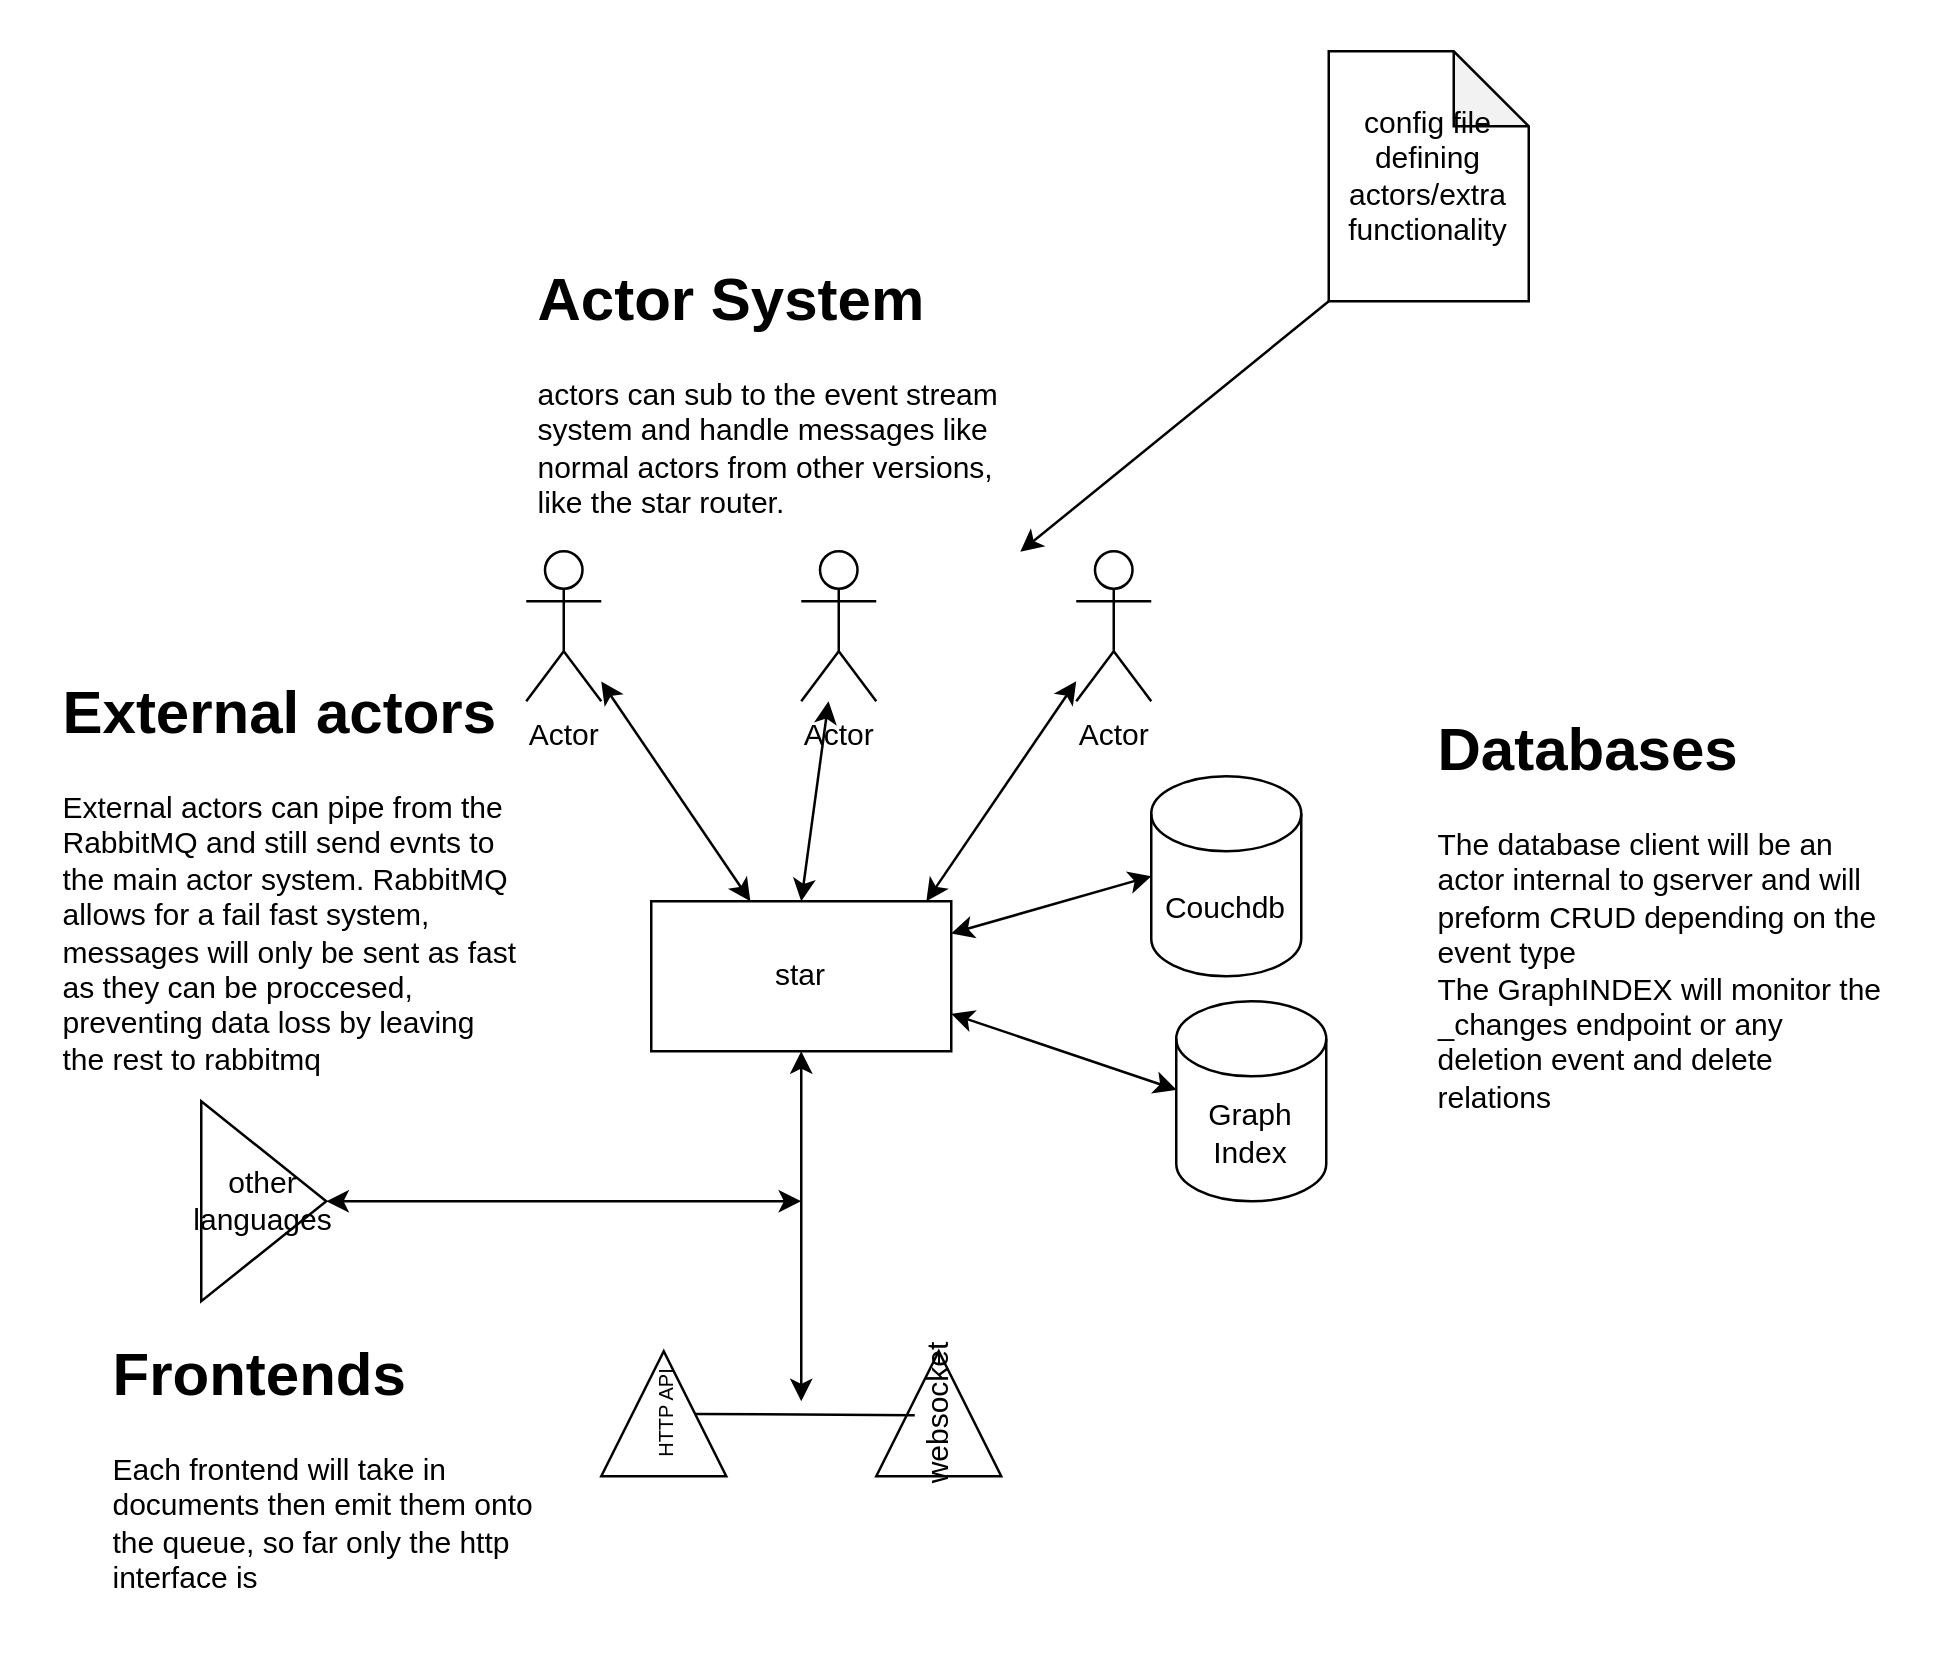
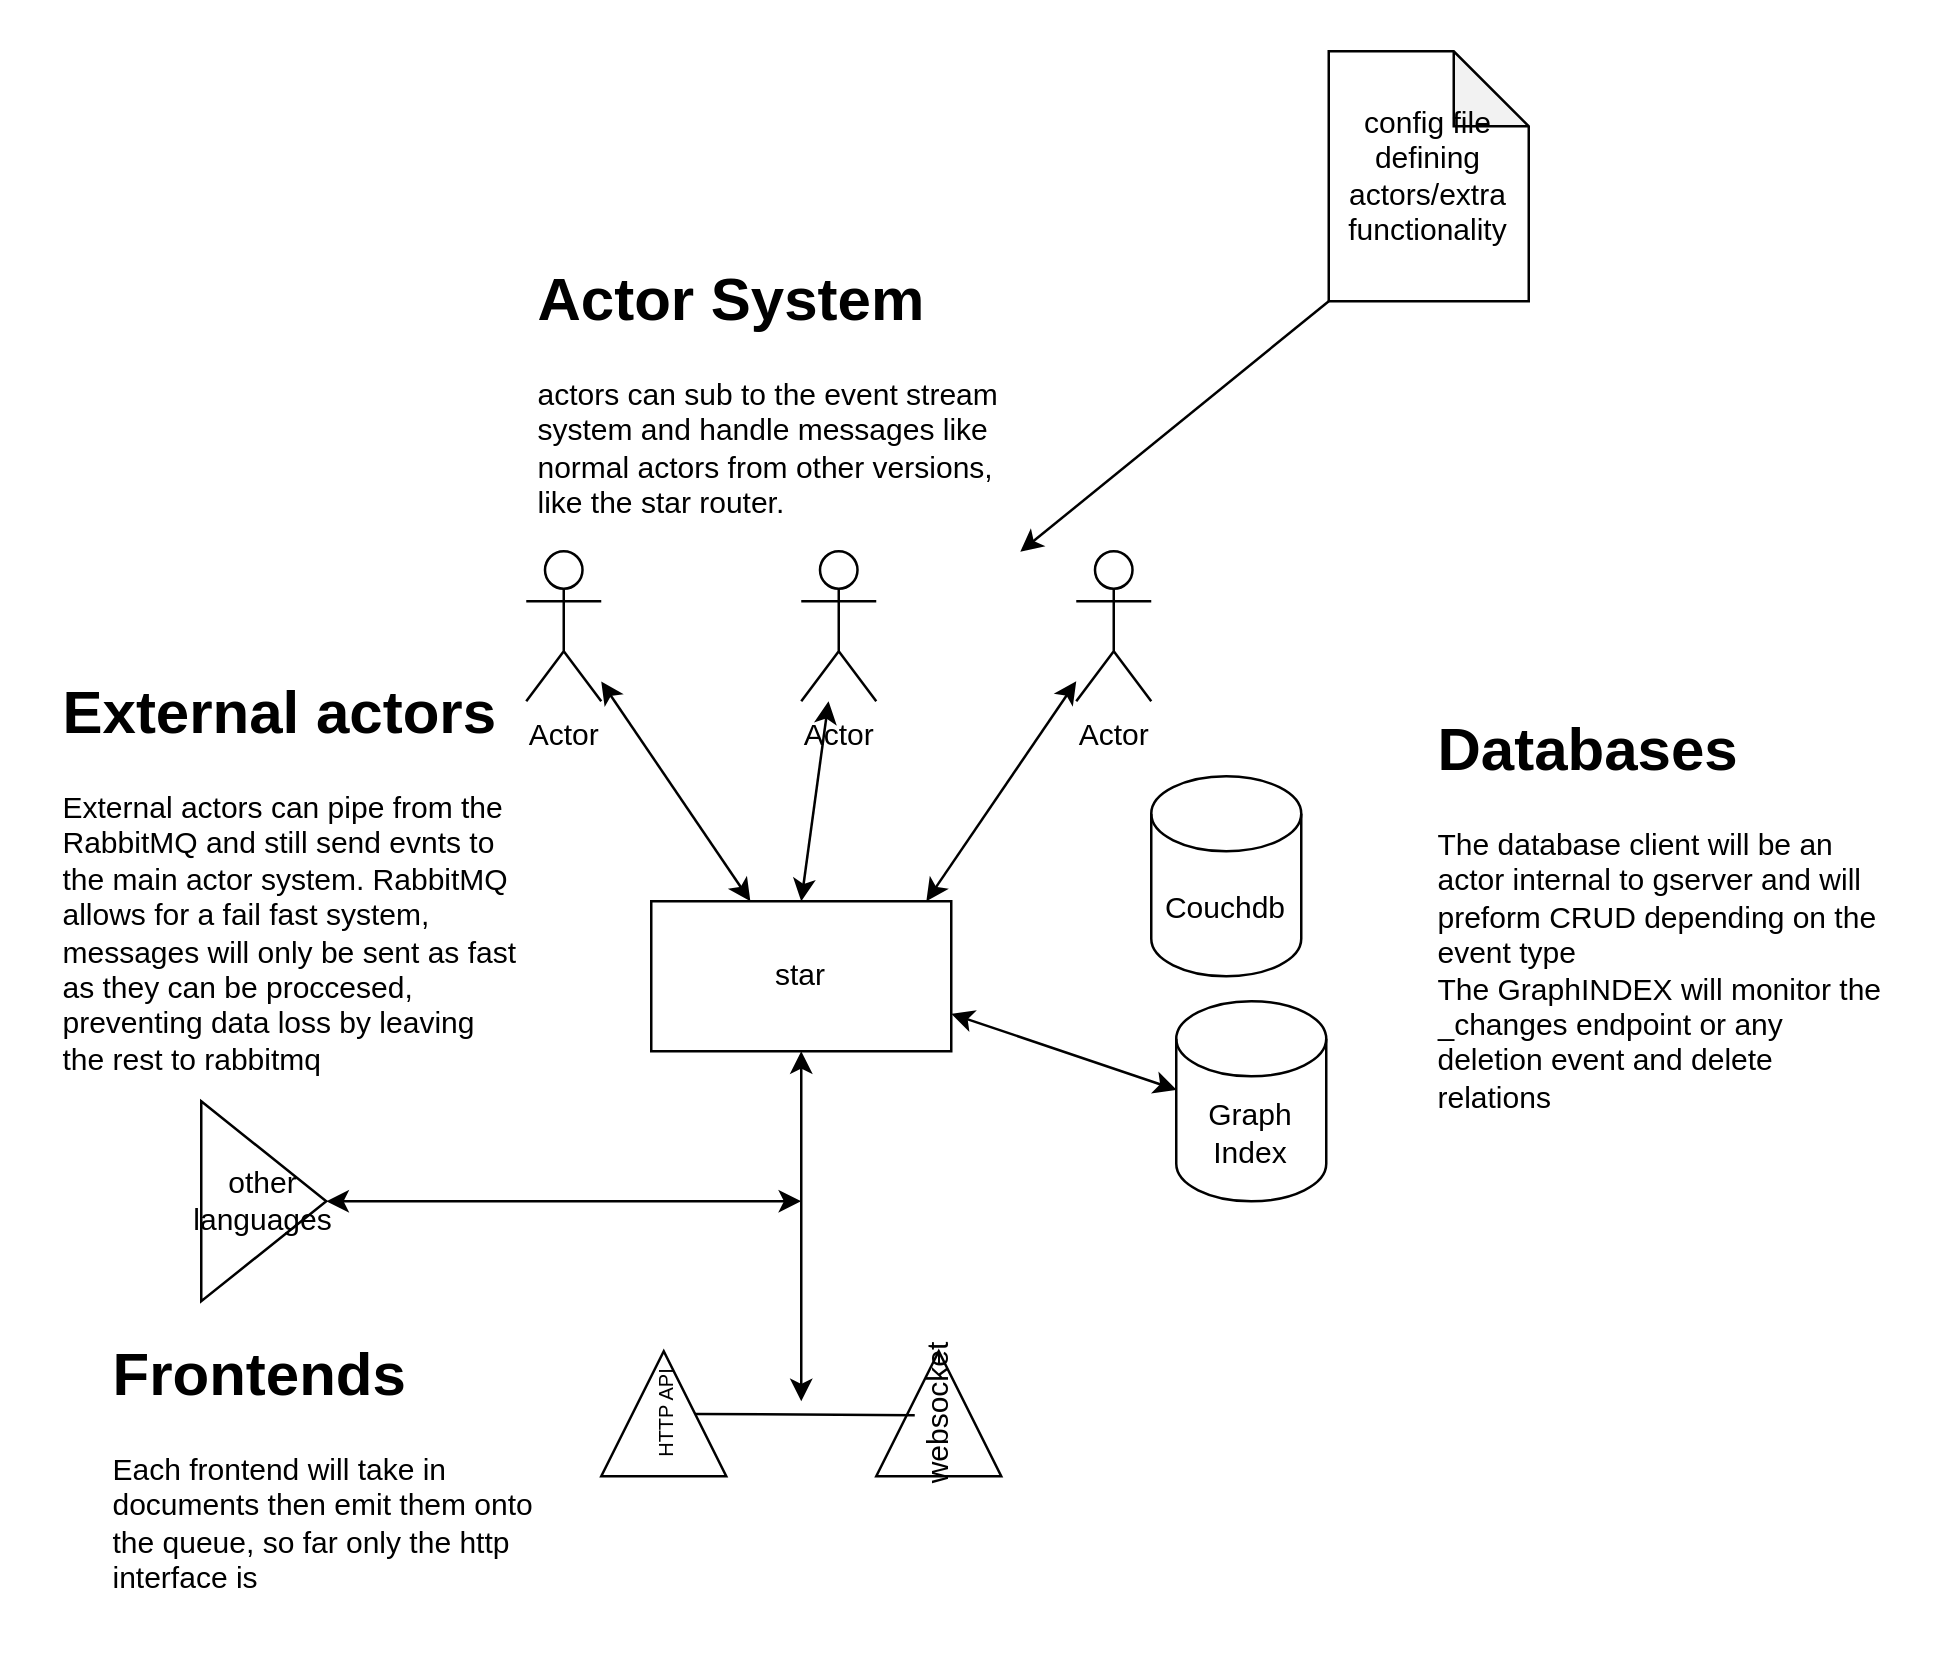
edge "Couchdb" -- "star": removed
